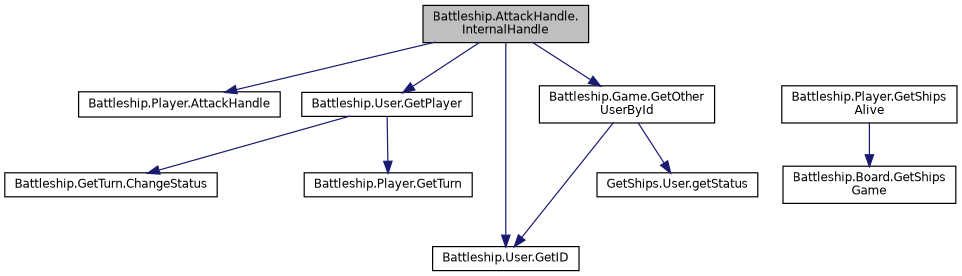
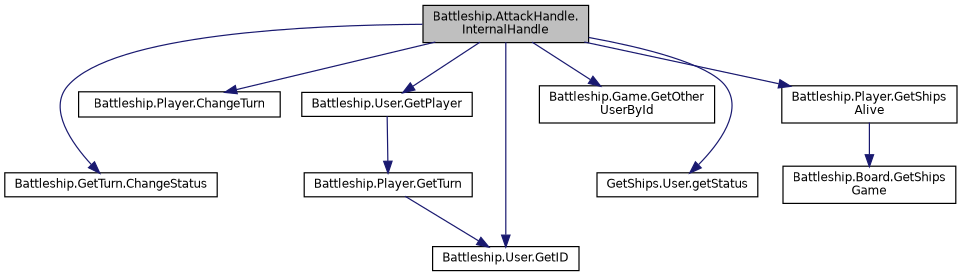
edge "Battleship.AttackHandle. InternalHandle" -> "Battleship.Player.GetShips Alive": added
node "Battleship.Player.AttackHandle": label "Battleship.Player.AttackHandle" -> "Battleship.Player.ChangeTurn"
edge "Battleship.User.GetPlayer" -> "Battleship.GetTurn.ChangeStatus": now "Battleship.AttackHandle. InternalHandle" -> "Battleship.GetTurn.ChangeStatus"
edge "Battleship.Game.GetOther UserById" -> "GetShips.User.getStatus": now "Battleship.AttackHandle. InternalHandle" -> "GetShips.User.getStatus"
edge "Battleship.Game.GetOther UserById" -> "Battleship.User.GetID": now "Battleship.Player.GetTurn" -> "Battleship.User.GetID"
